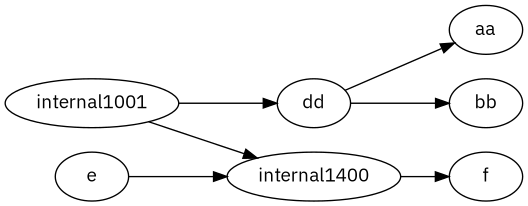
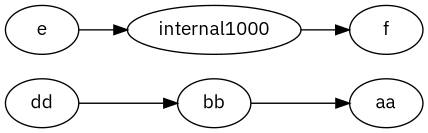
edge "dd" -> "aa": now "bb" -> "aa"
node "internal1001": removed
node "internal1400": label "internal1400" -> "internal1000"
